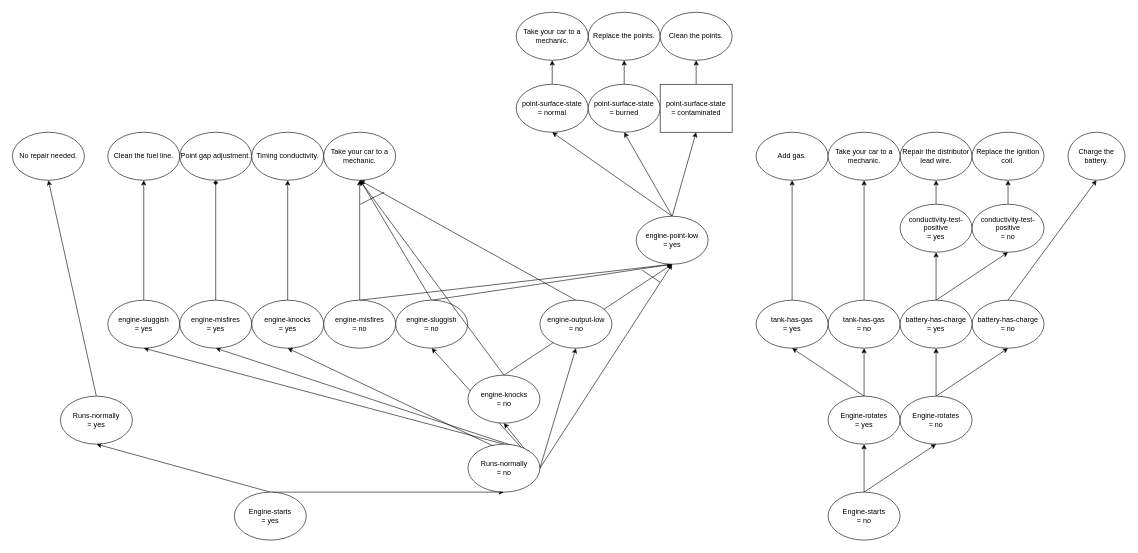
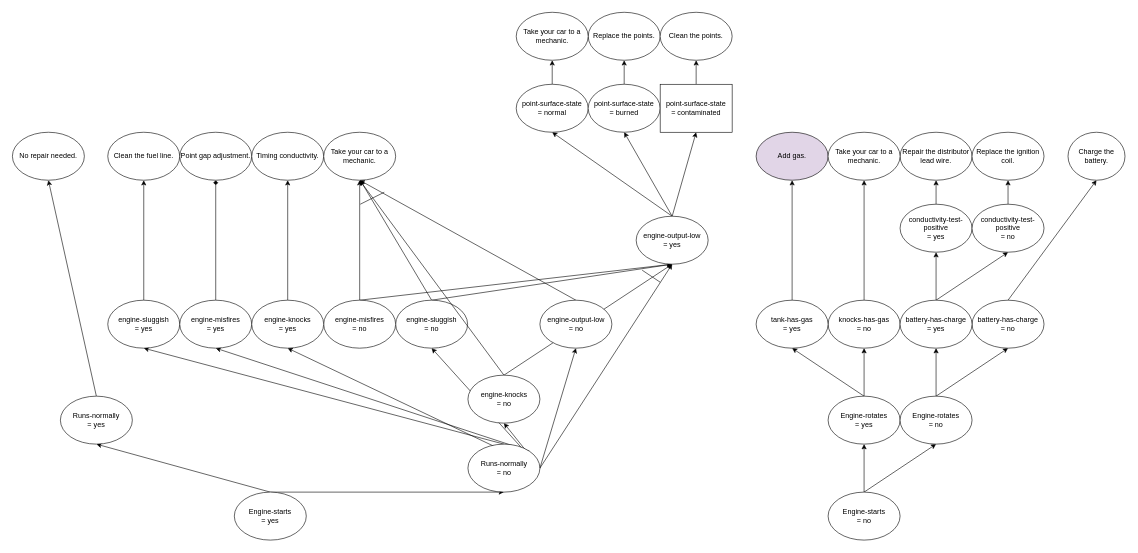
node "Add gas.": fillcolor #ffffff -> #e1d5e7
node "engine-point-low = yes": label "engine-point-low = yes" -> "engine-output-low = yes"
node "tank-has-gas = no": label "tank-has-gas = no" -> "knocks-has-gas = no"
